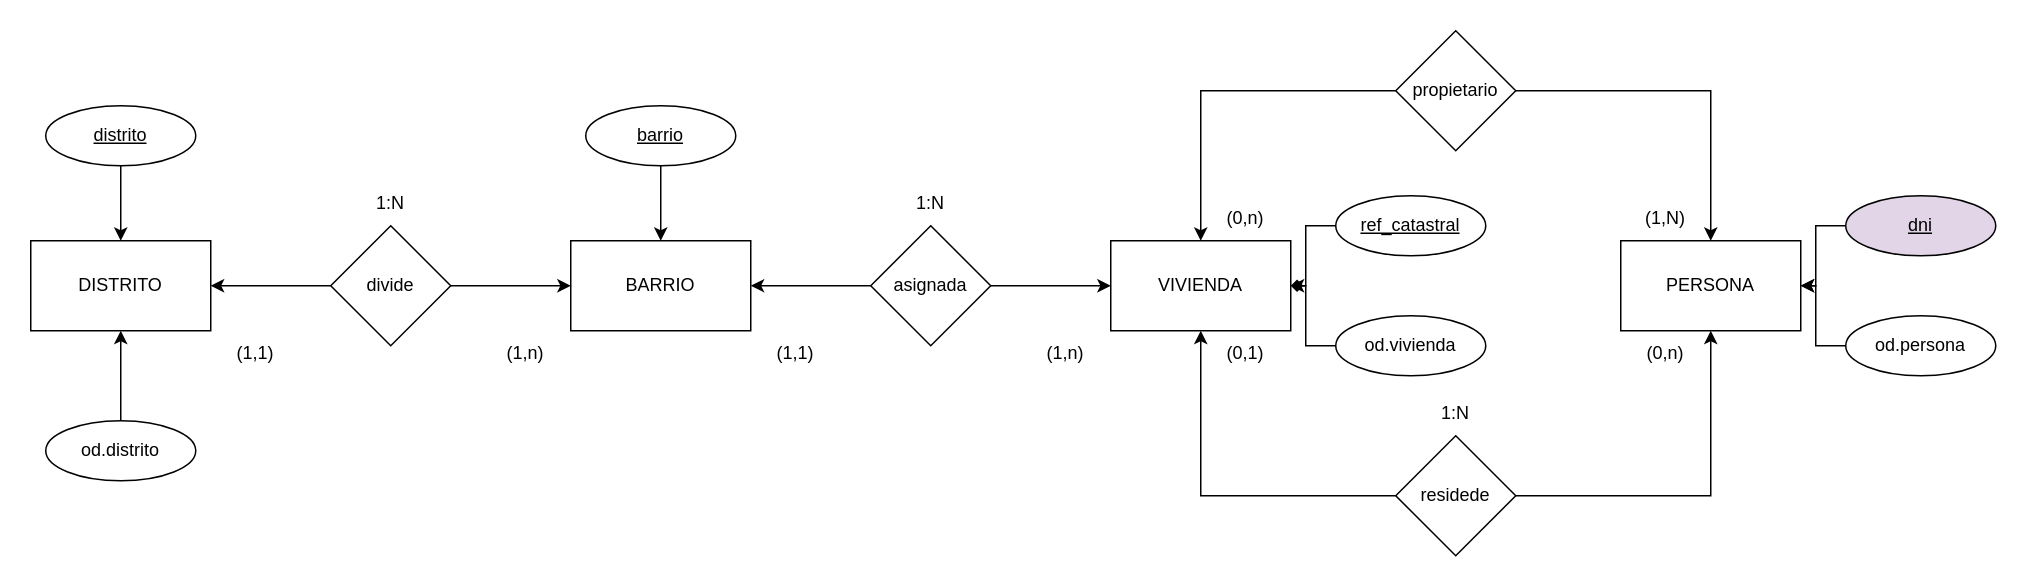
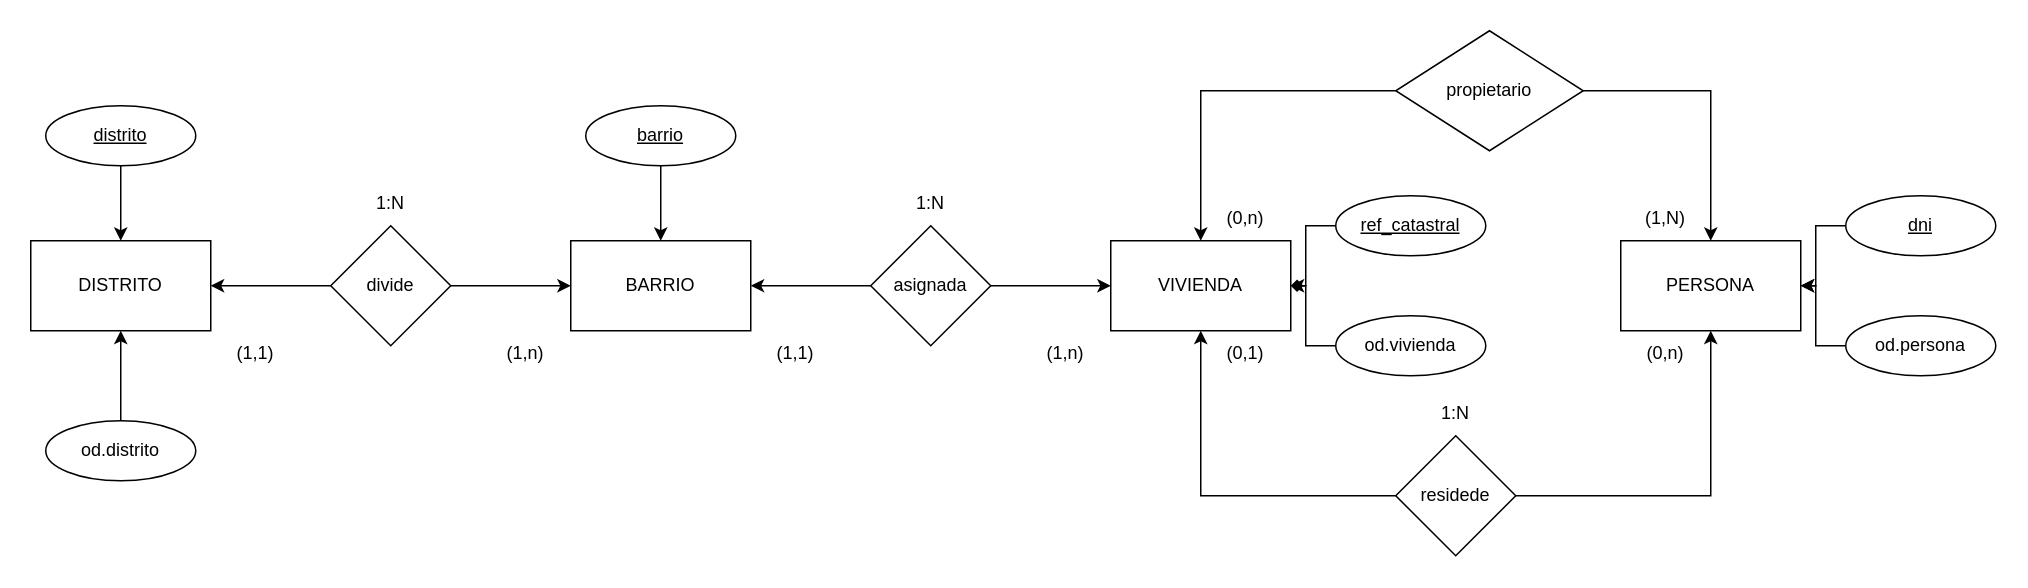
node "propietario": size 120x120 -> 188x120
node "dni": fillcolor #e1d5e7 -> #ffffff
